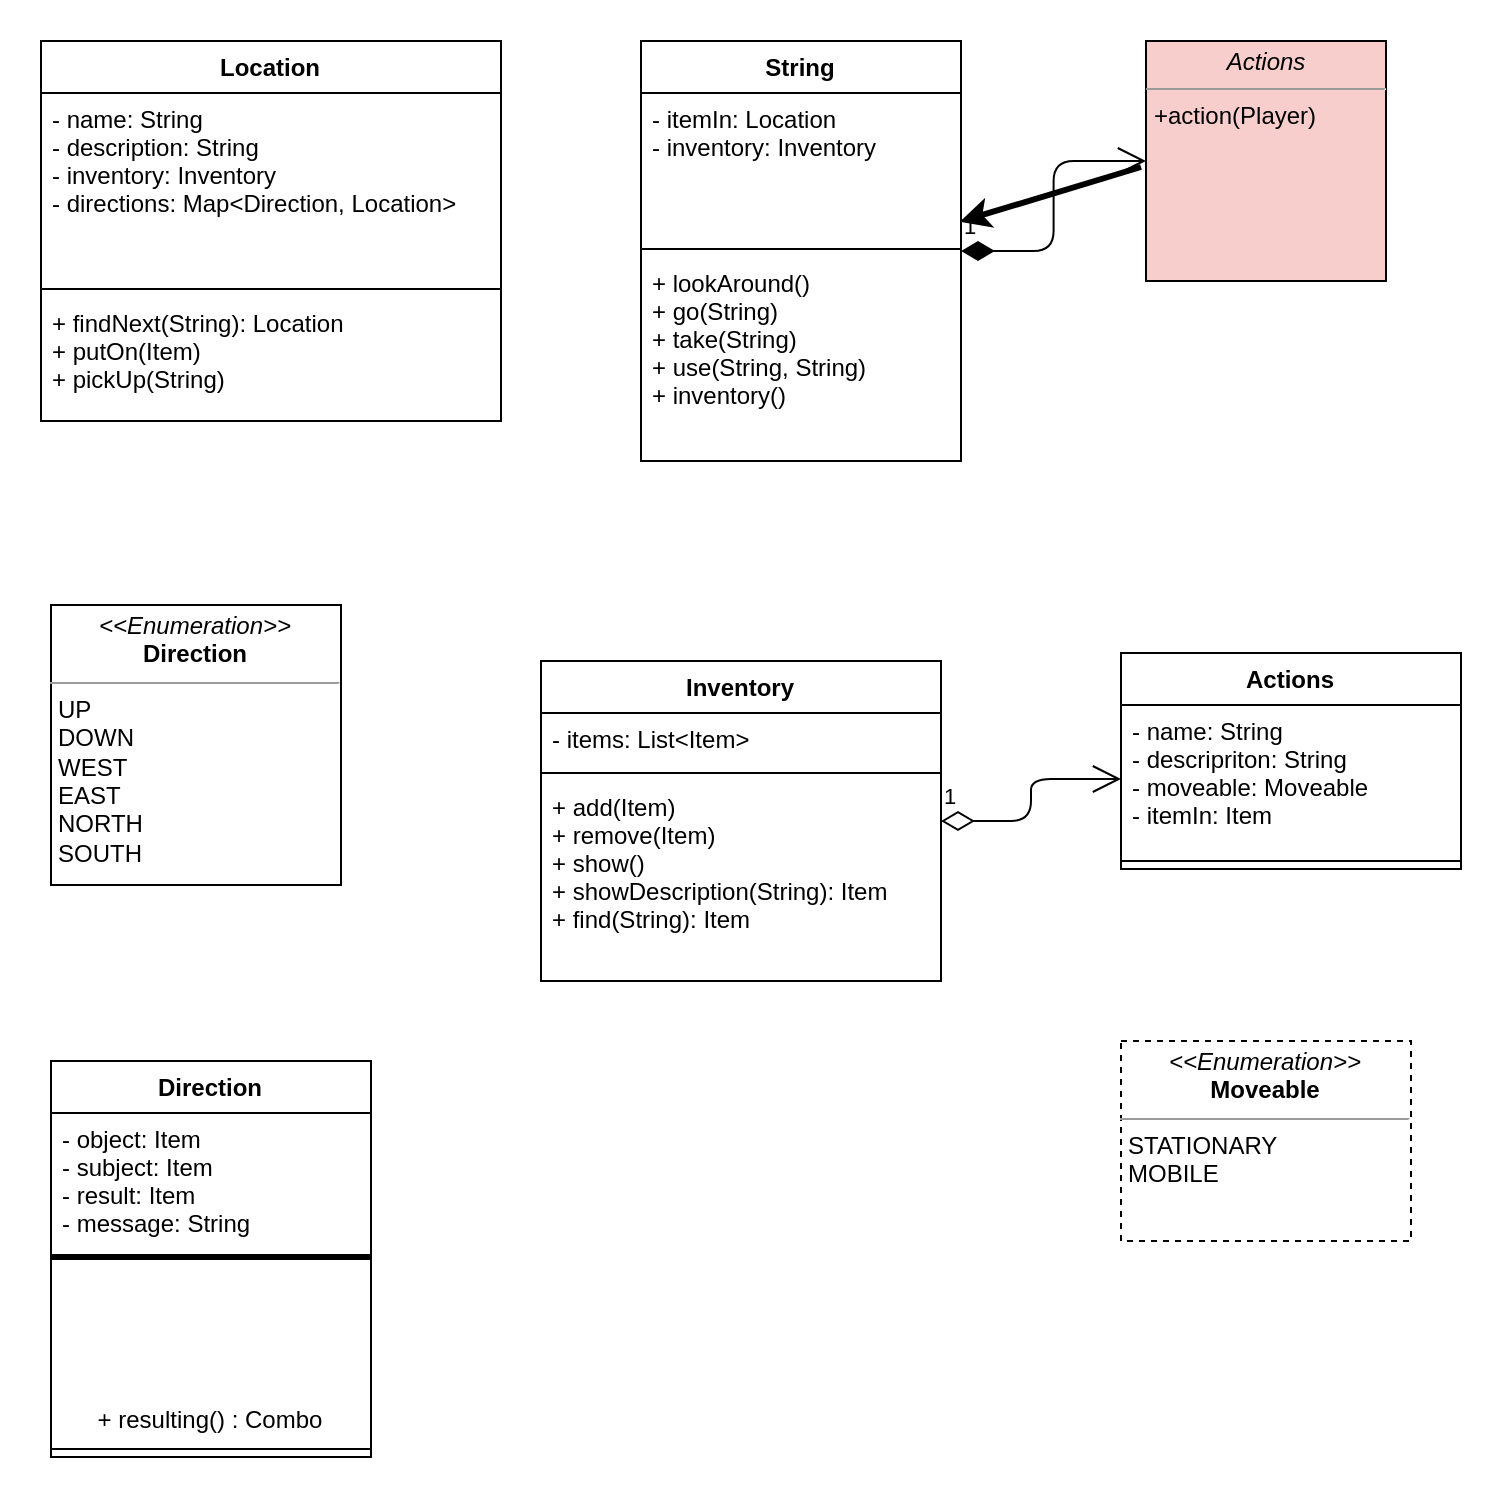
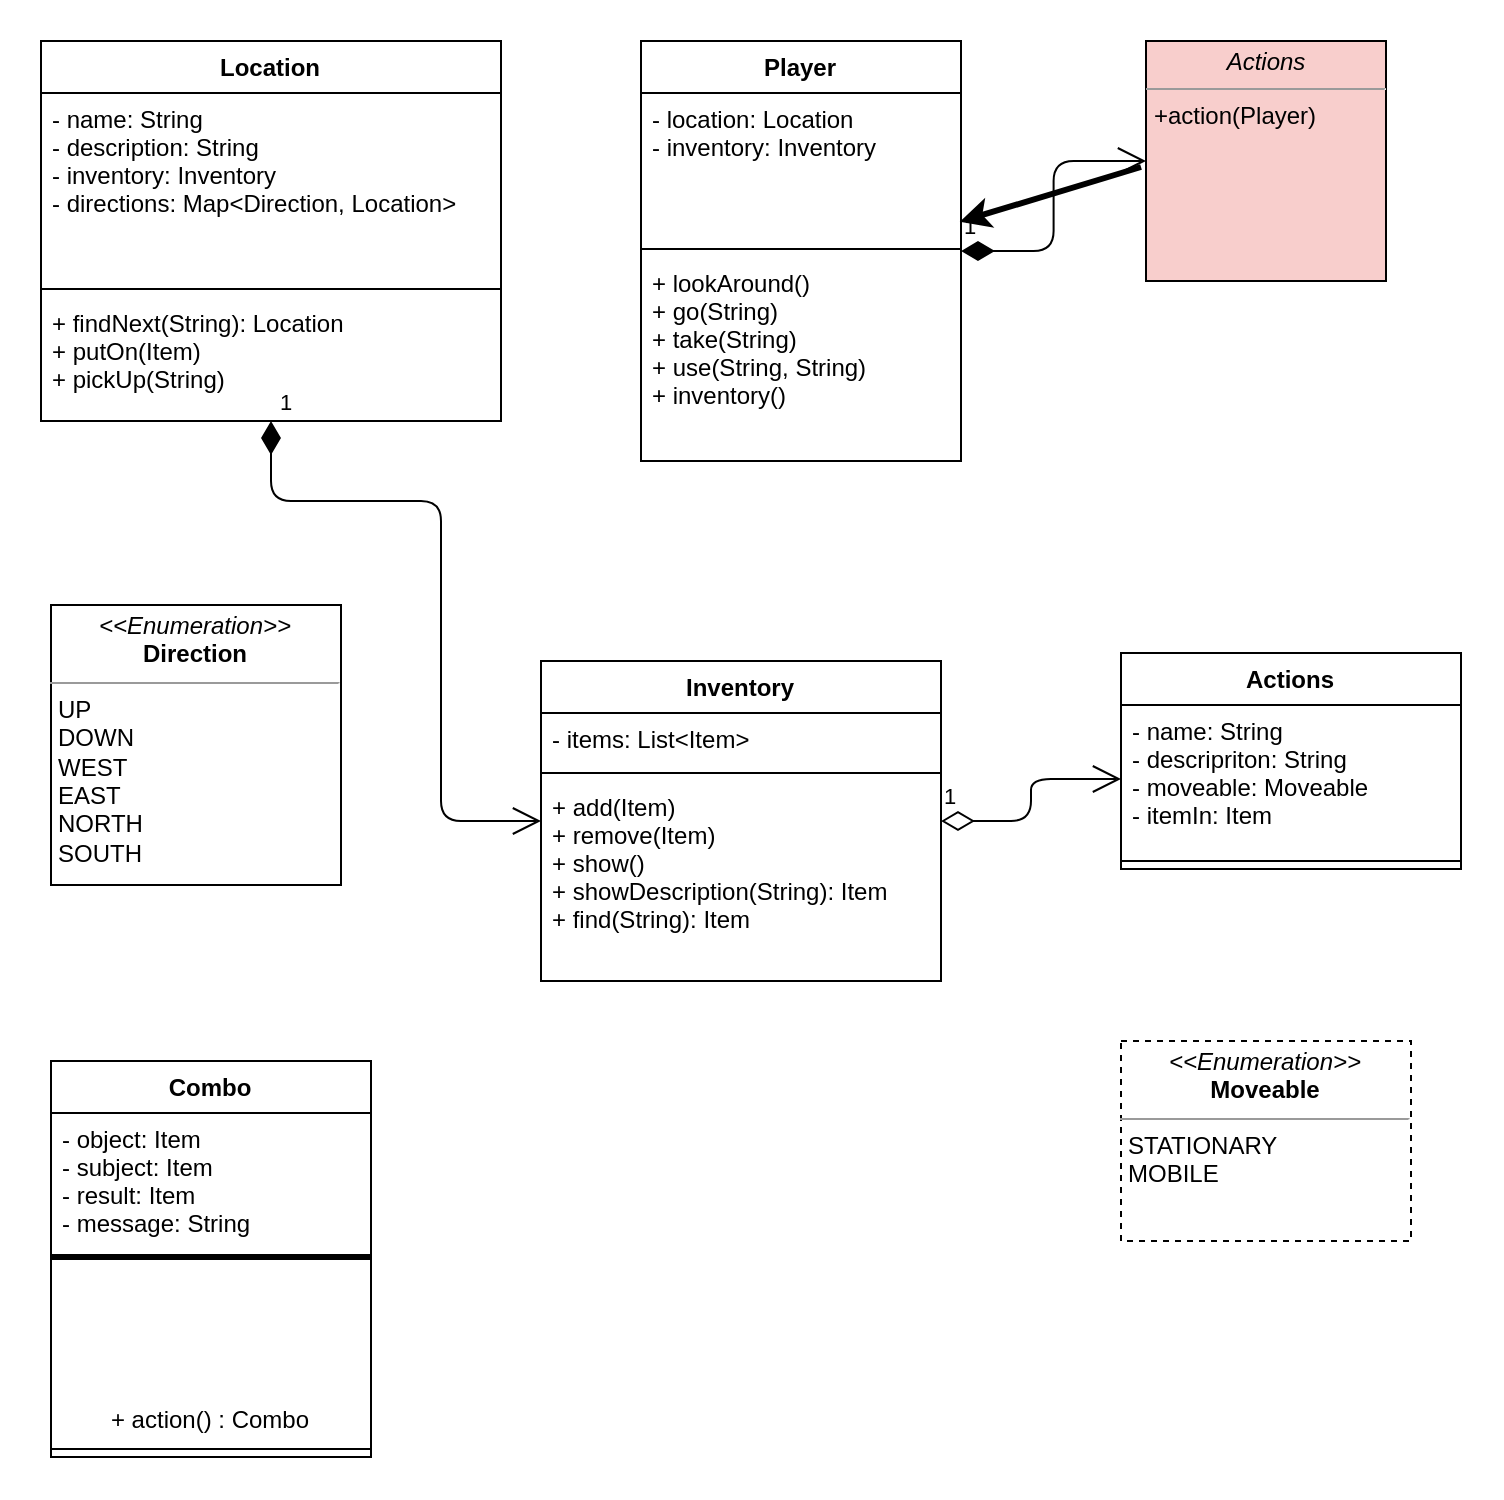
node "String": label "String" -> "Player"
node "- itemIn: Location - inventory: Inventory": label "- itemIn: Location - inventory: Inventory" -> "- location: Location - inventory: Inventory"
edge "Location" -- "Inventory": added, label "1"
node "Direction": label "Direction" -> "Combo"
node "+ resulting() : Combo": label "+ resulting() : Combo" -> "+ action() : Combo"
